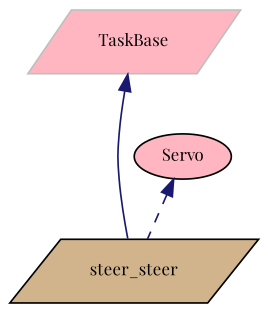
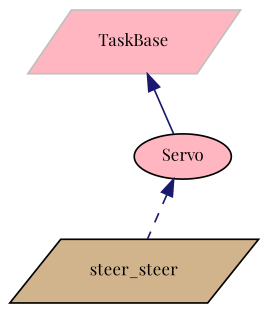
edge "steer_steer" -> "TaskBase": now "Servo" -> "TaskBase"
